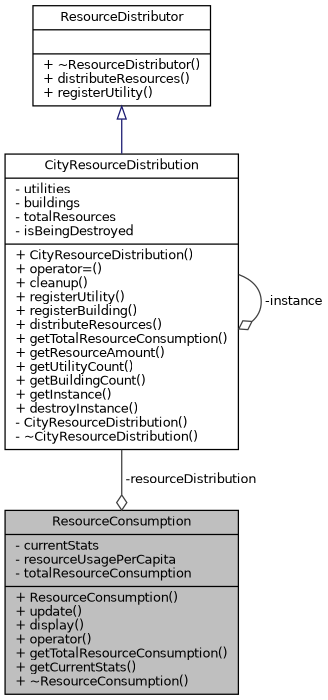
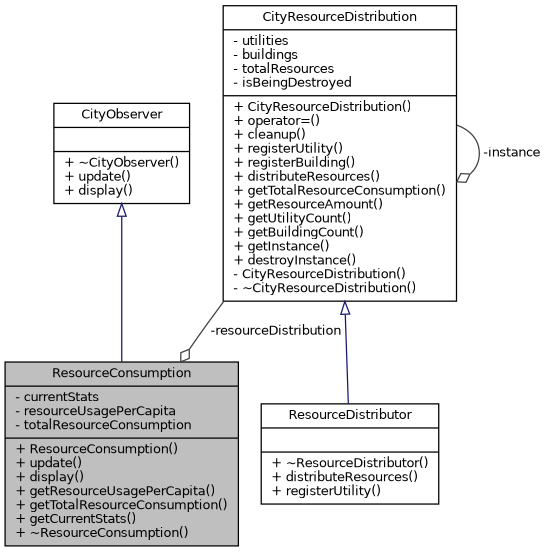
edge "CityResourceDistribution" -> "ResourceDistributor": reversed
node "CityObserver": added
node "ResourceConsumption": text "+ operator()" -> "+ getResourceUsagePerCapita()"
